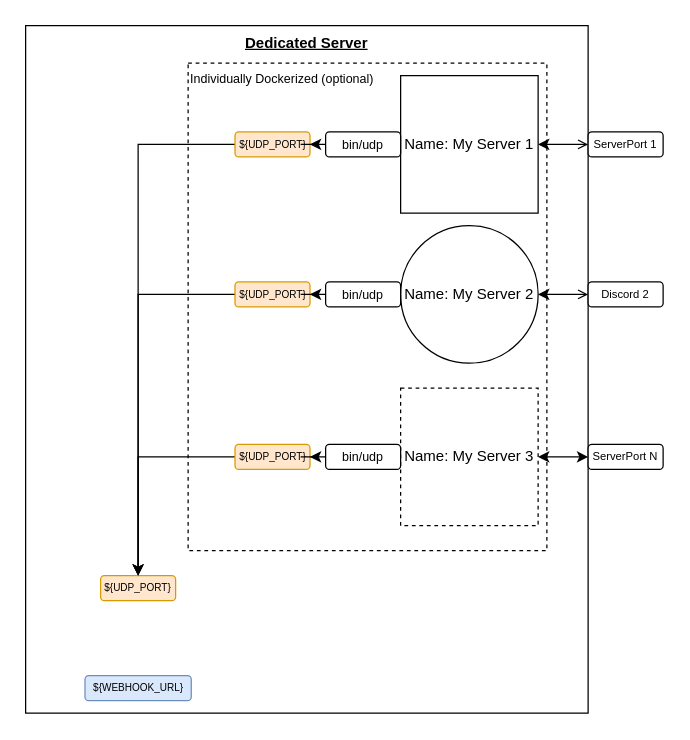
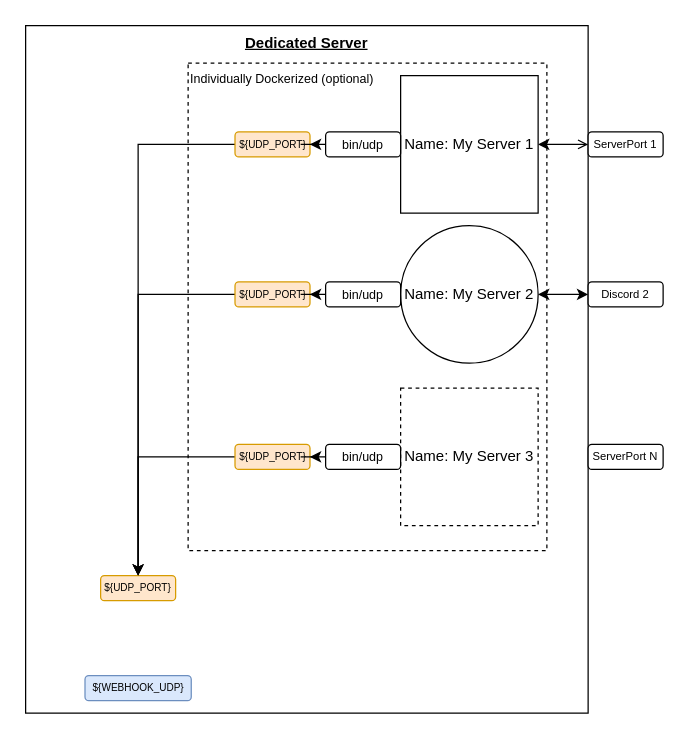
edge "Name: My Server 2" -- "Discord 2": arrowhead open -> classic
edge "Name: My Server 3" -- "ServerPort N": removed
node "${WEBHOOK_URL}": label "${WEBHOOK_URL}" -> "${WEBHOOK_UDP}"
